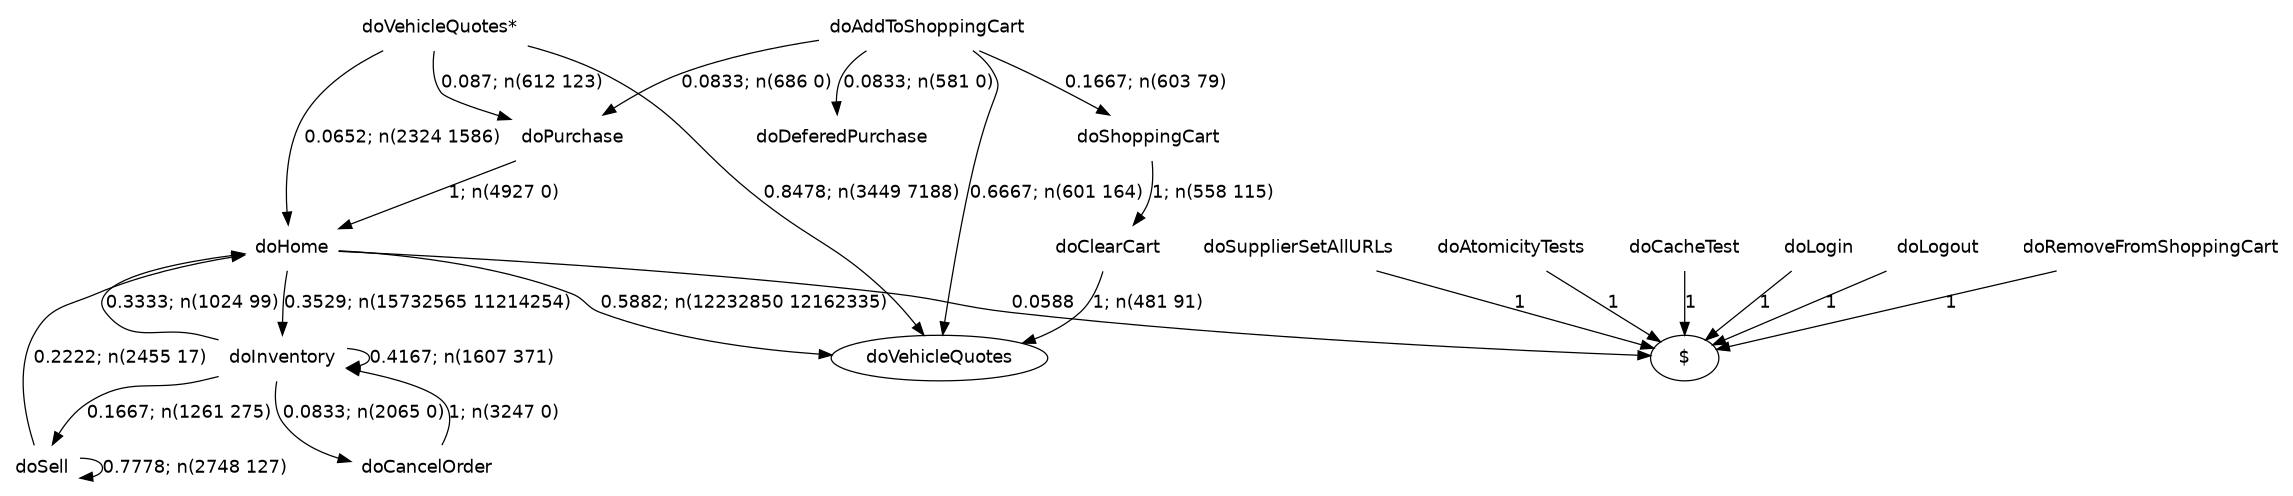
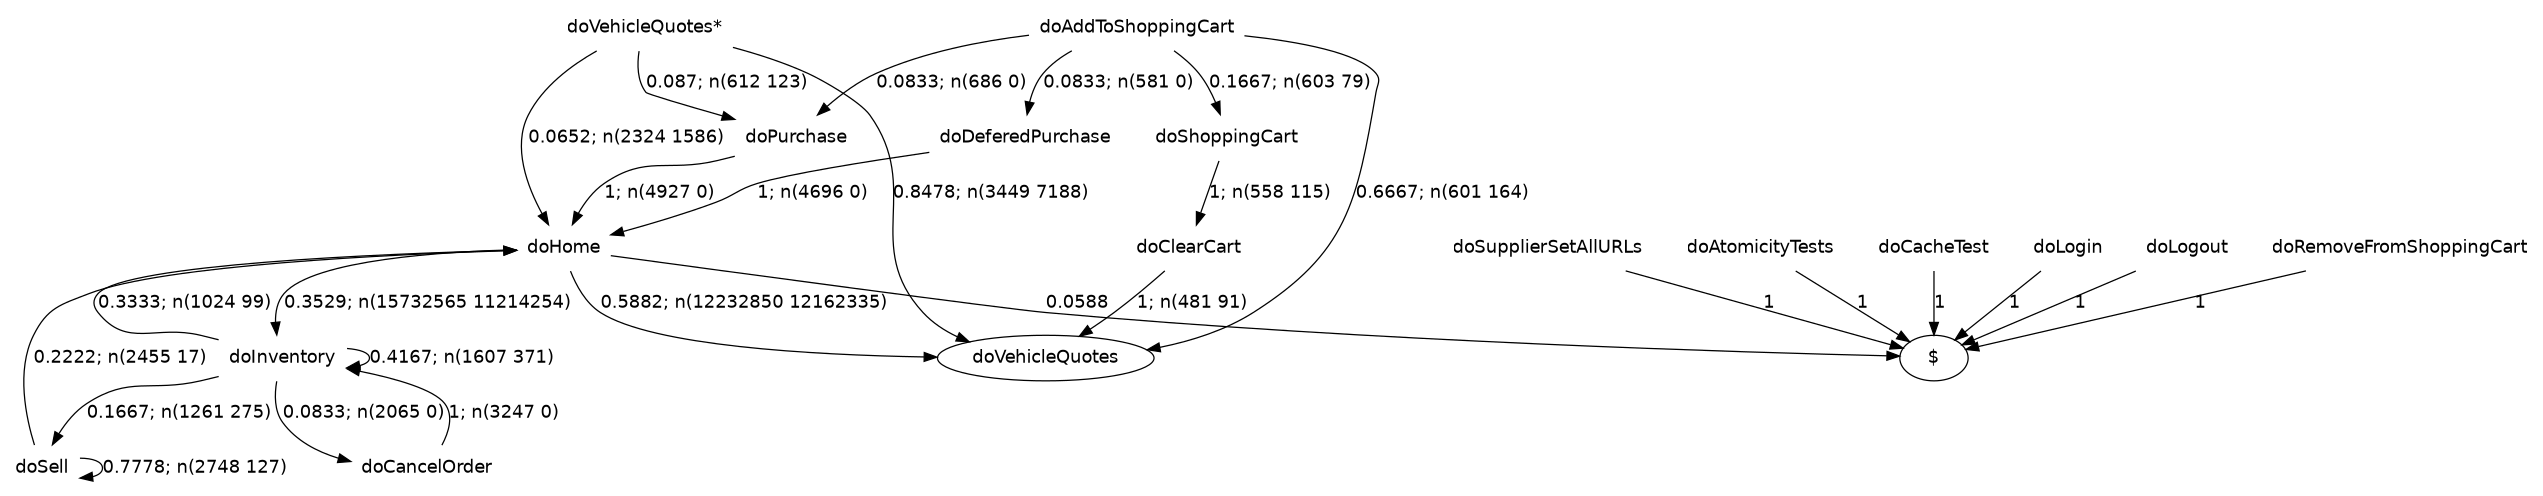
edge "doDeferedPurchase" -> "doHome": added, label "1; n(4696 0)"
